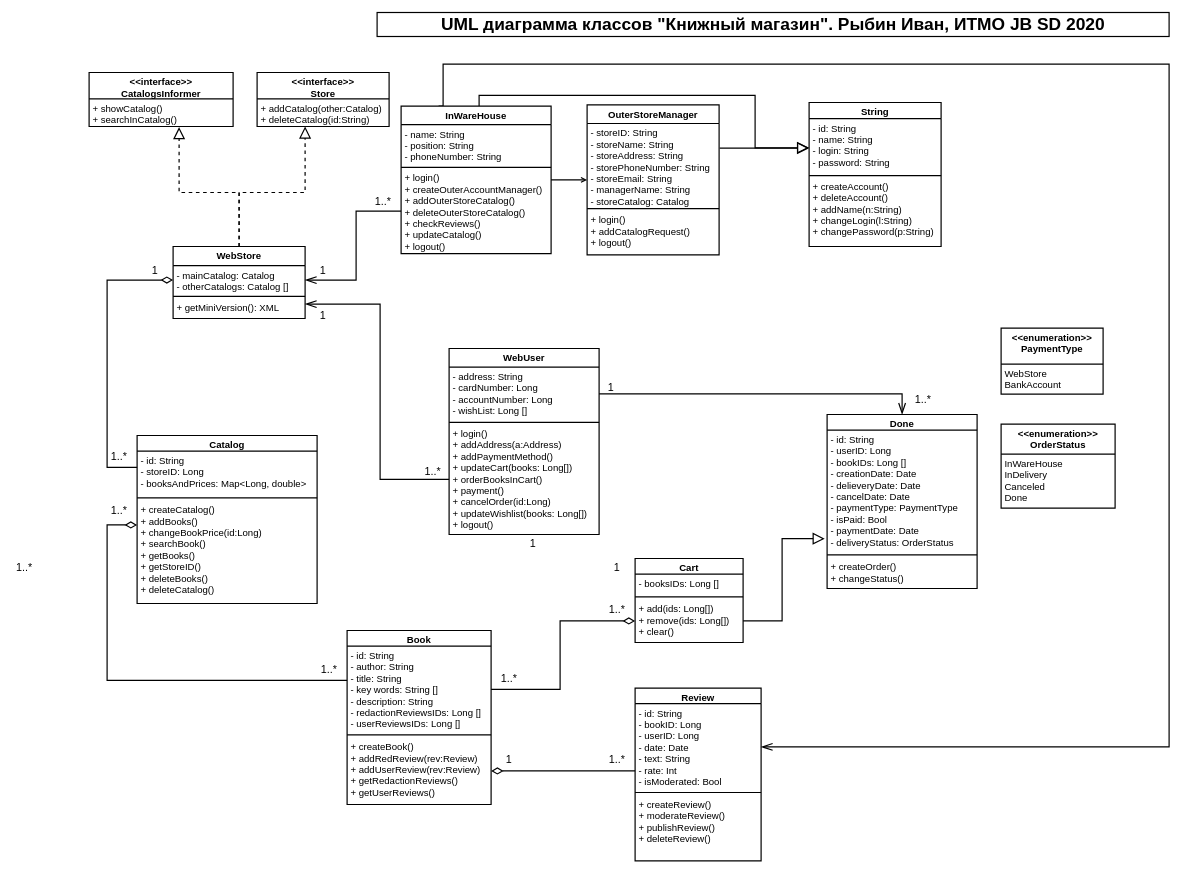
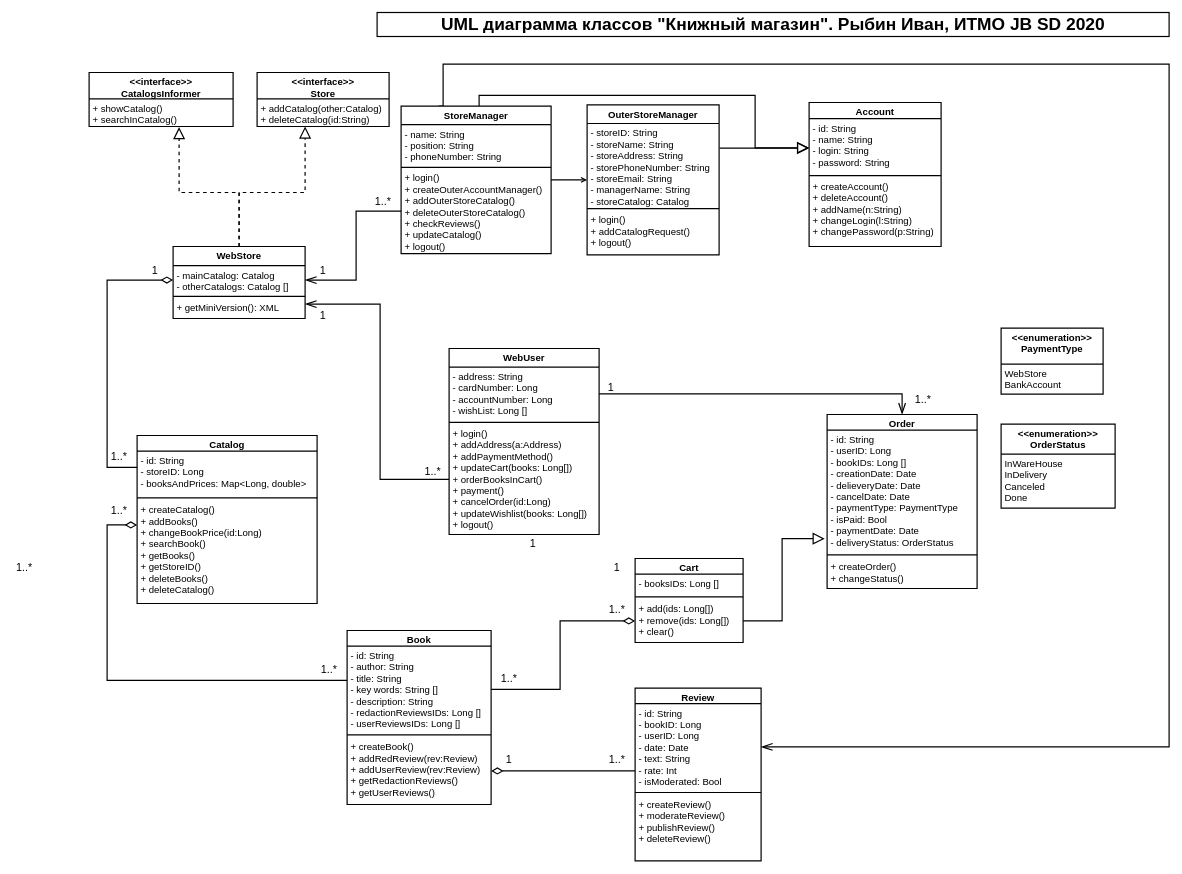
node "String": label "String" -> "Account"
node "InWareHouse": label "InWareHouse" -> "StoreManager"
node "Done": label "Done" -> "Order"
